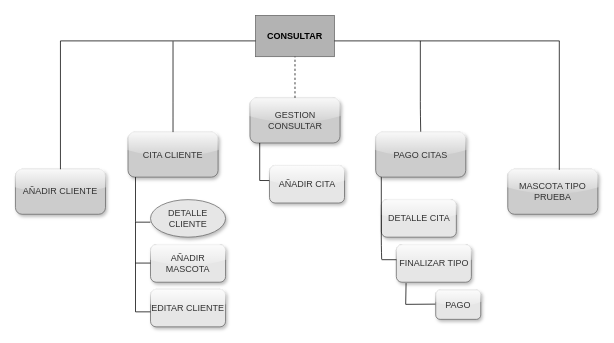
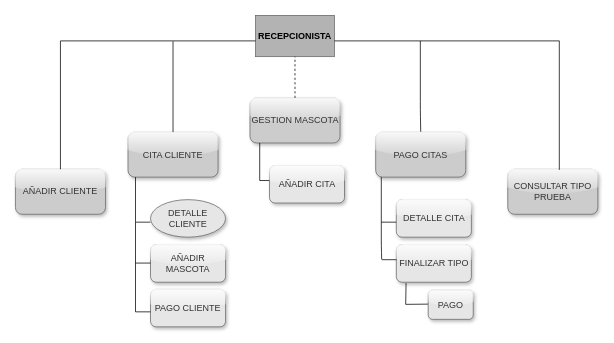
node "CONSULTAR": label "CONSULTAR" -> "RECEPCIONISTA"
node "GESTION CONSULTAR": label "GESTION CONSULTAR" -> "GESTION MASCOTA"
node "MASCOTA TIPO PRUEBA": label "MASCOTA TIPO PRUEBA" -> "CONSULTAR TIPO PRUEBA"
node "DETALLE CITA": moved (419, 218) -> (434, 218)
node "PAGO": moved (458, 305) -> (450, 305)
node "EDITAR CLIENTE": label "EDITAR CLIENTE" -> "PAGO CLIENTE"
